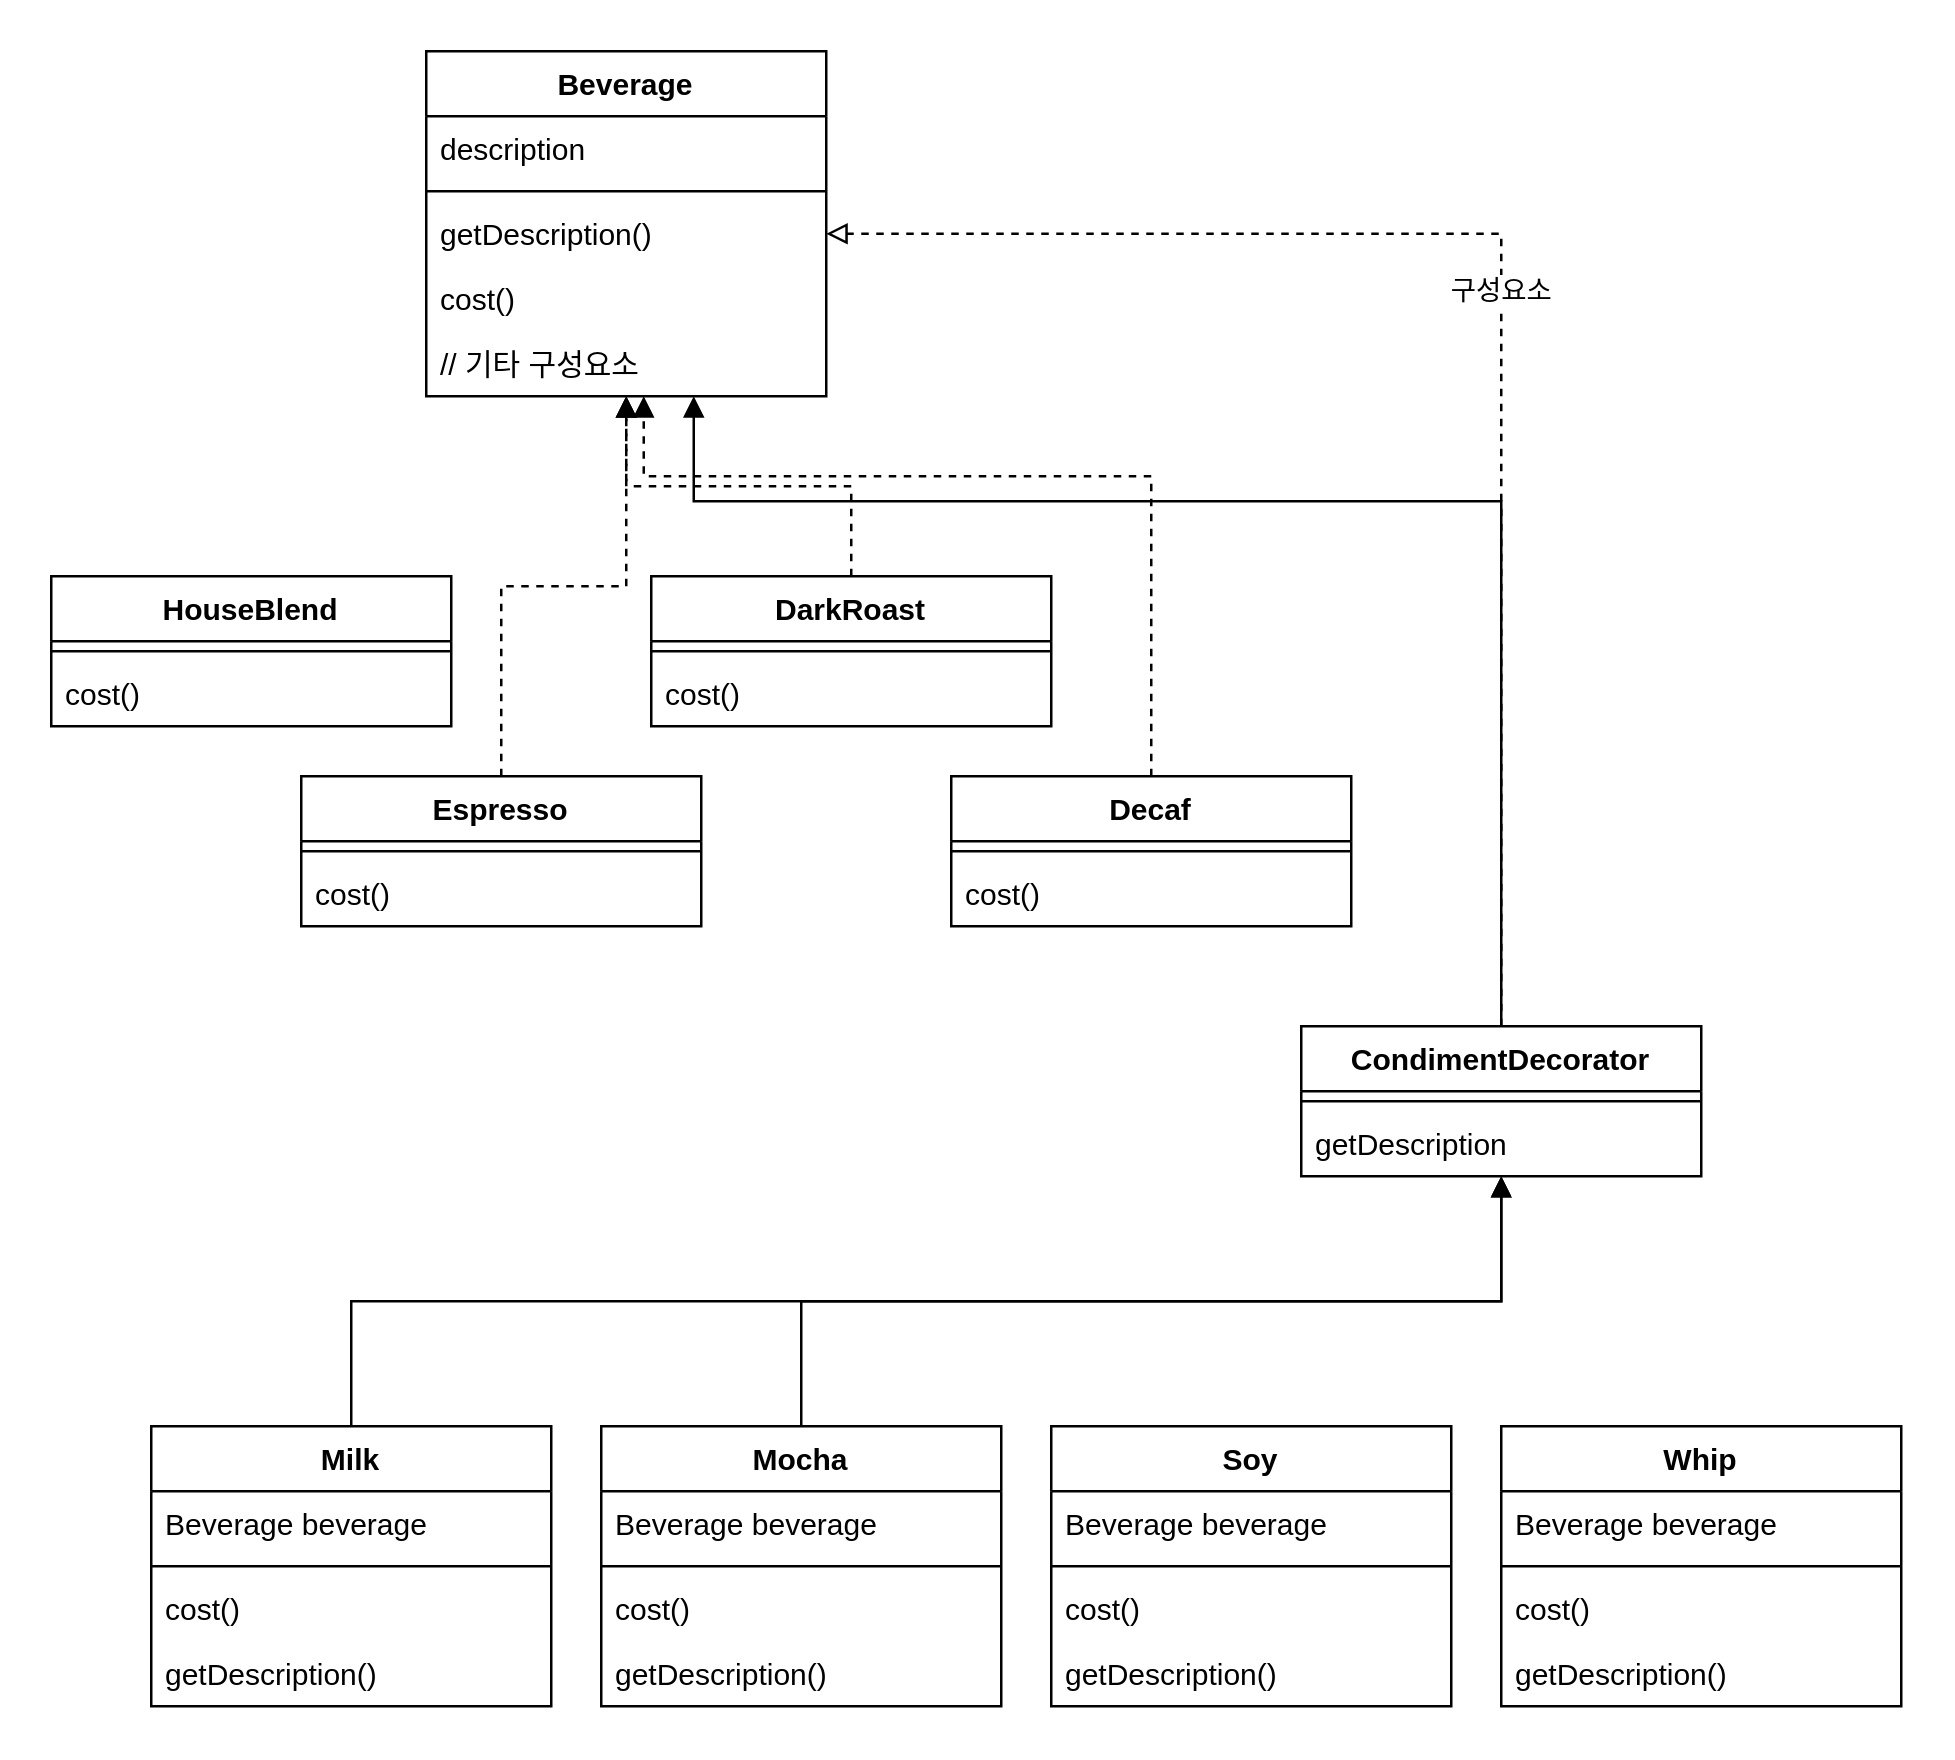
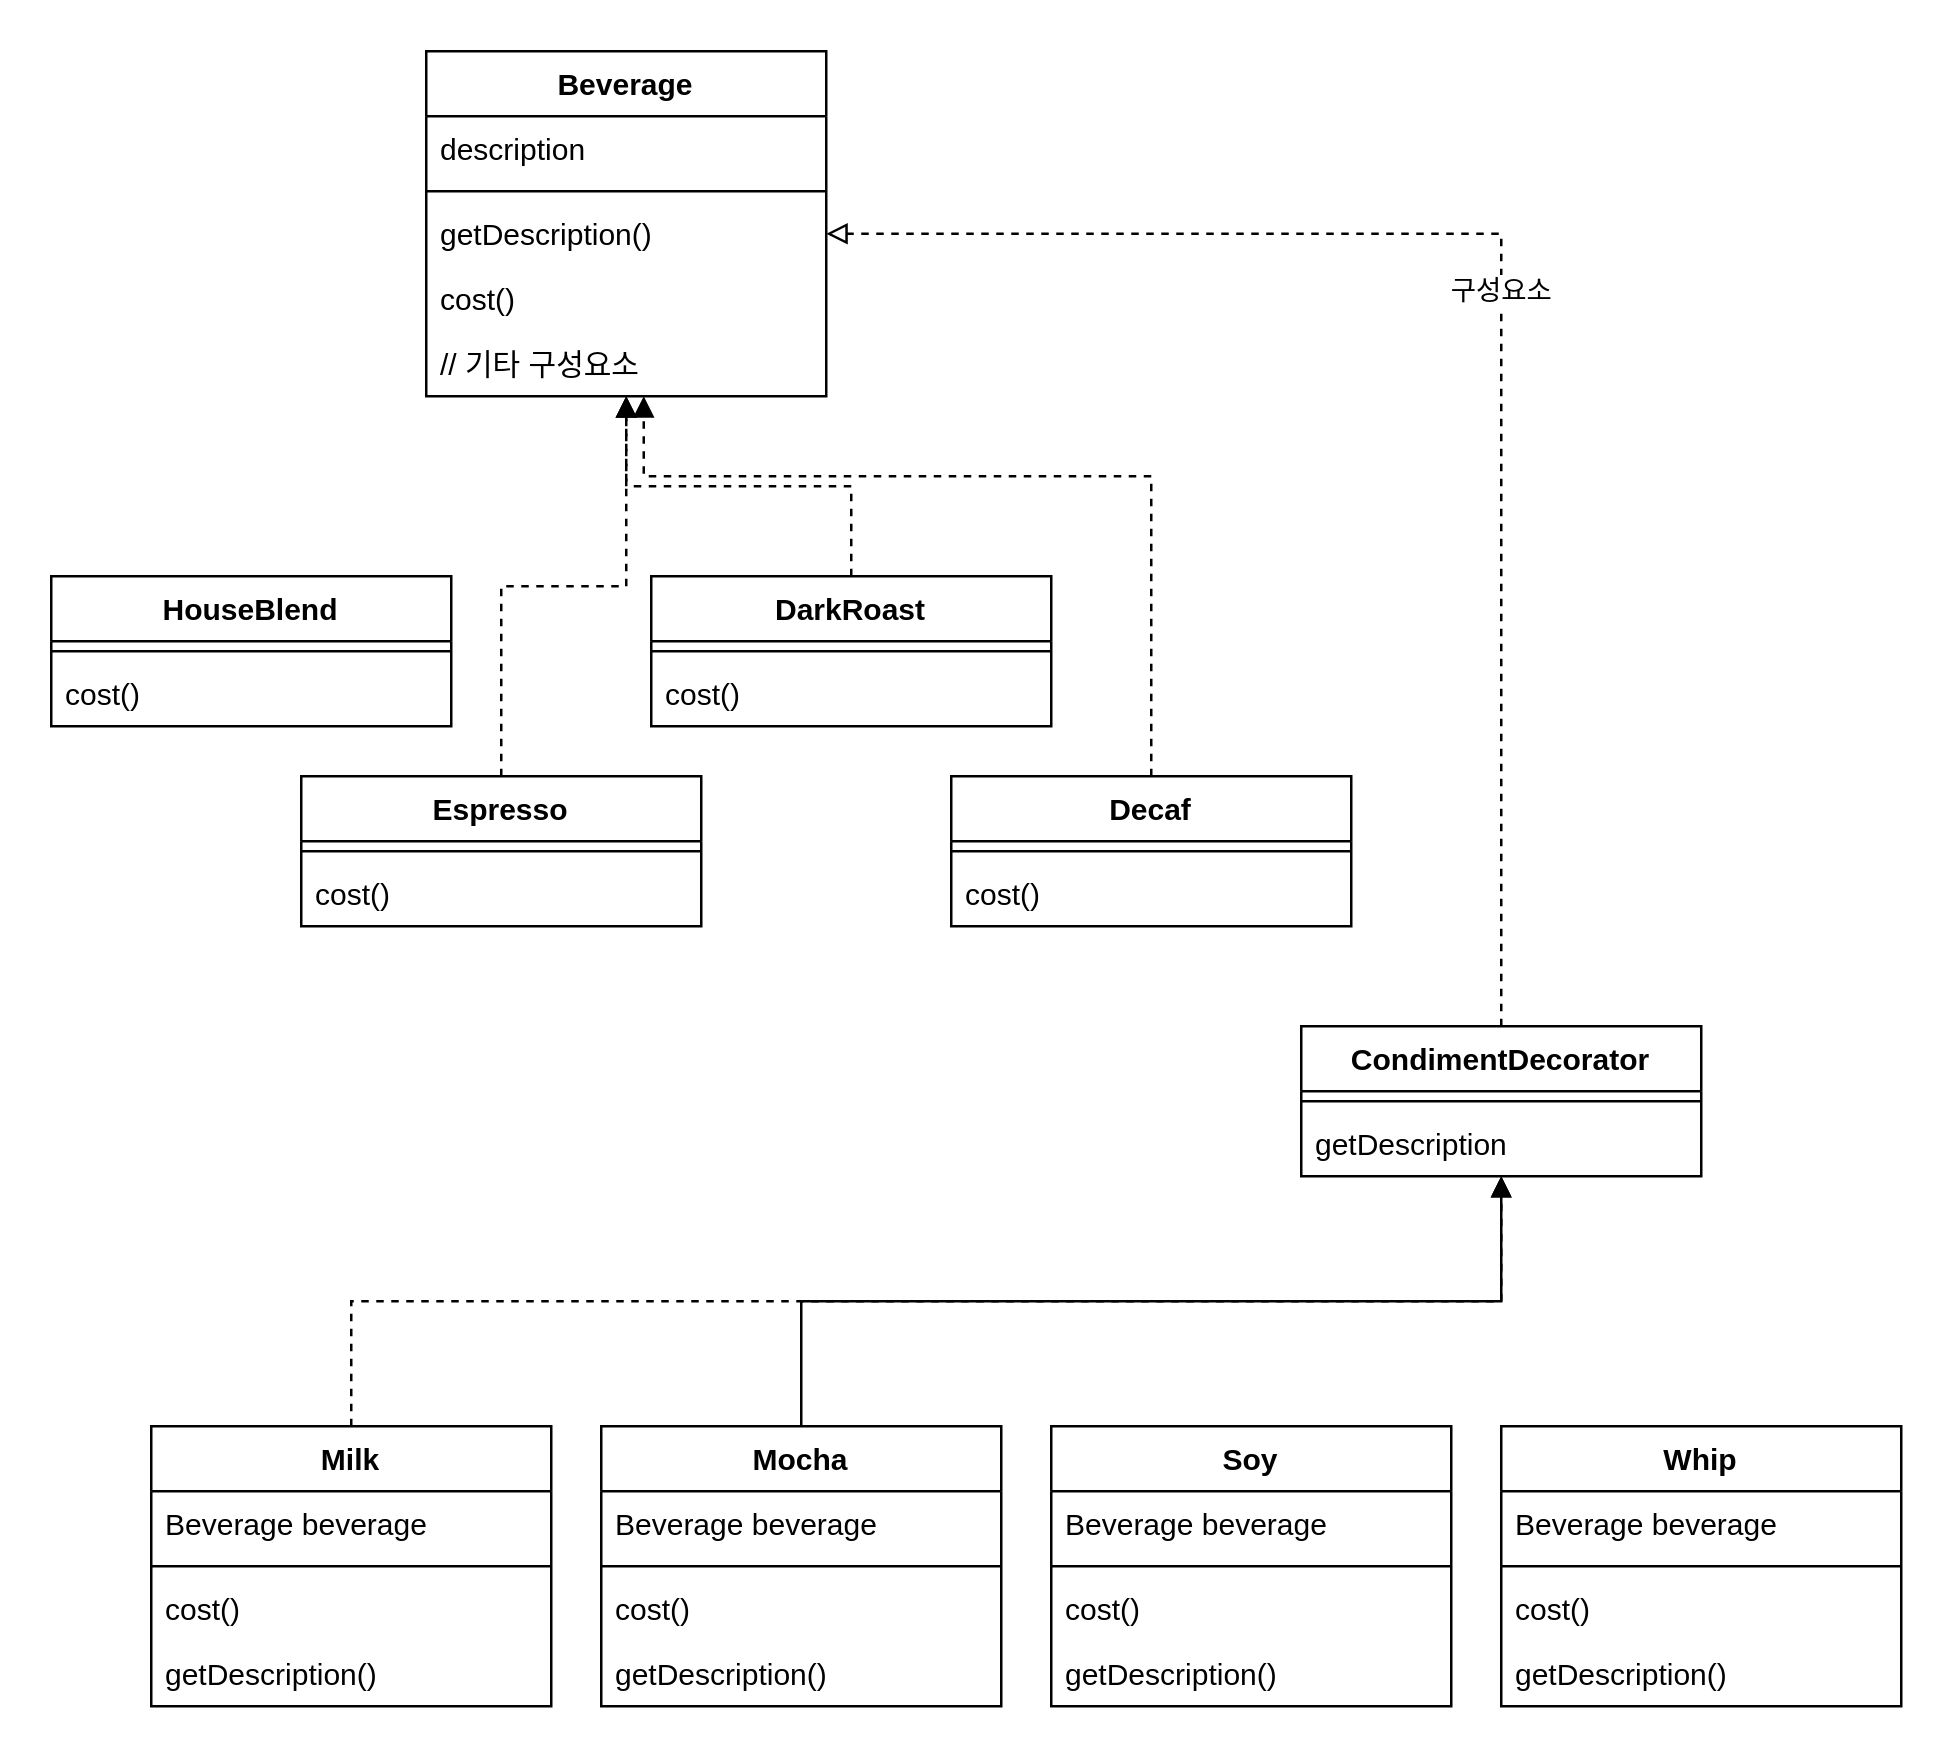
edge "CondimentDecorator" -> "Beverage": removed
edge "Milk" -> "CondimentDecorator": style solid -> dashed
